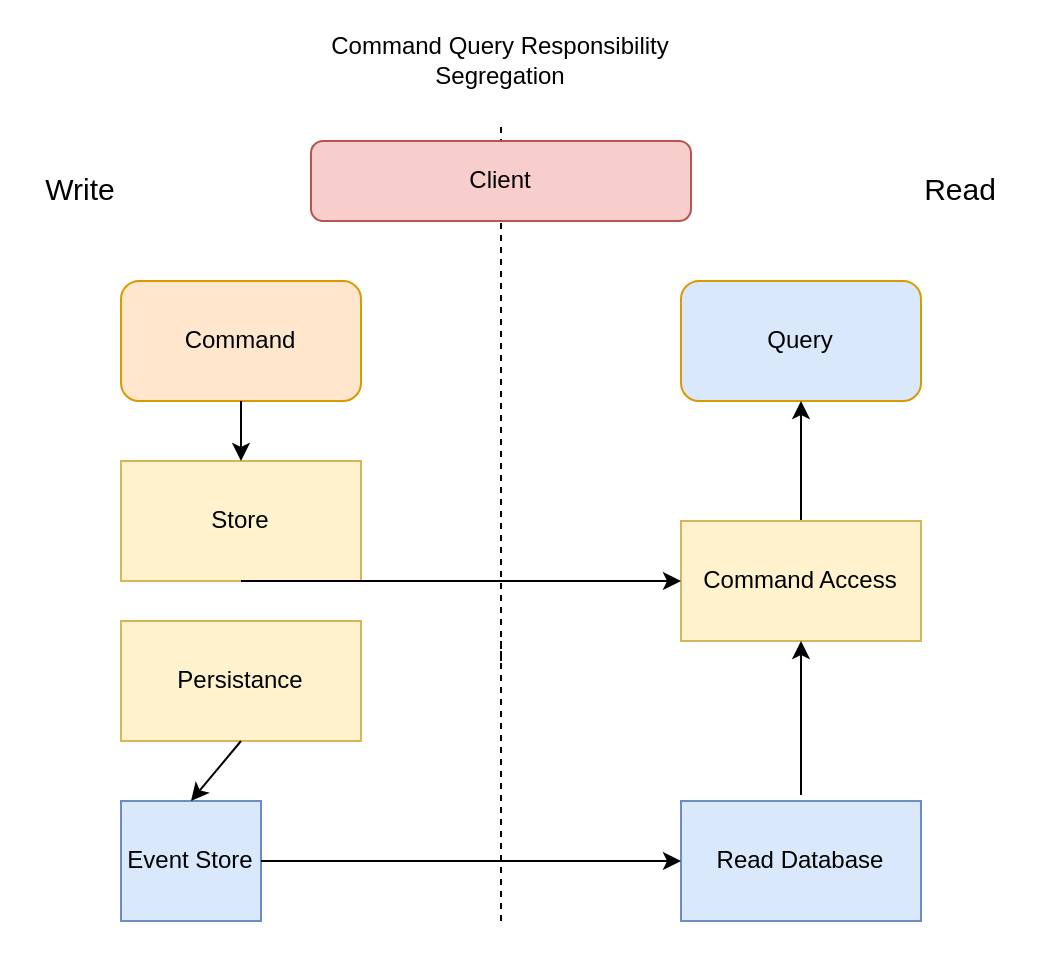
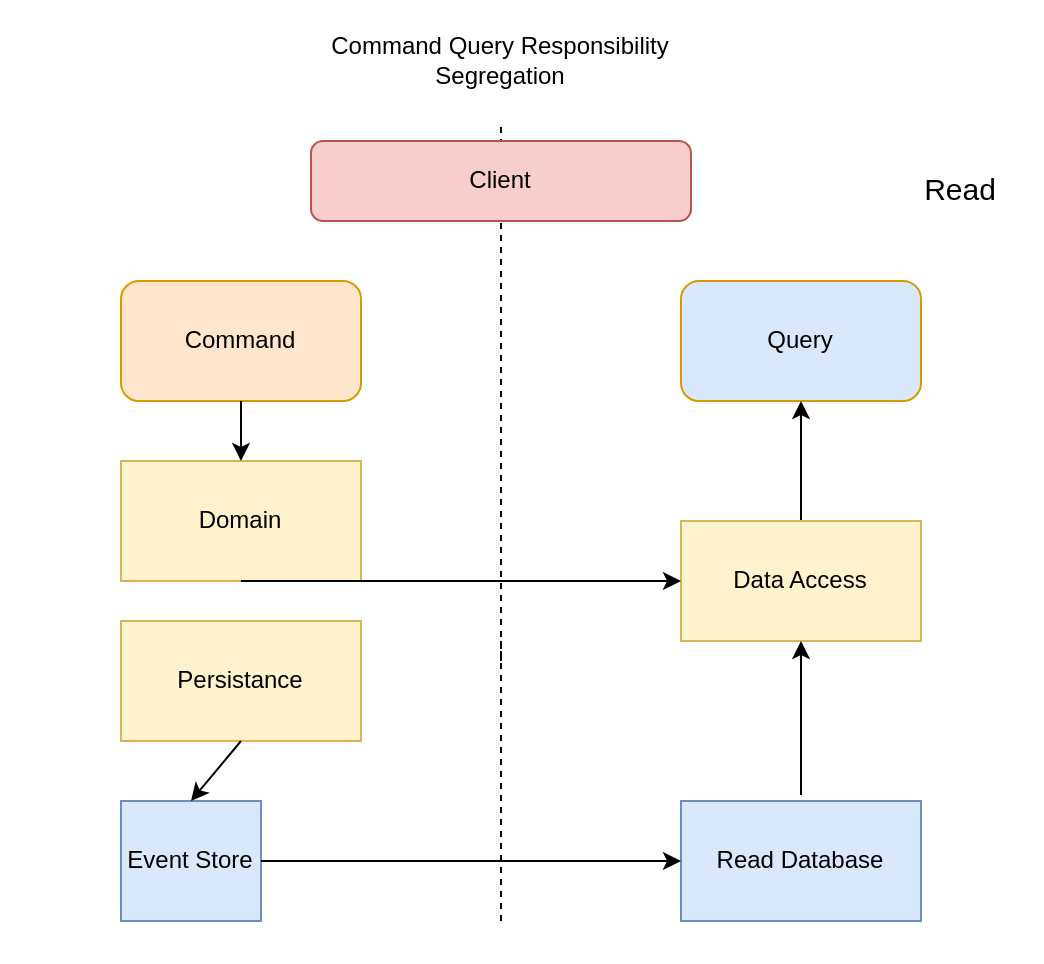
node "Write": removed
node "Store": label "Store" -> "Domain"
node "Command Access": label "Command Access" -> "Data Access"
